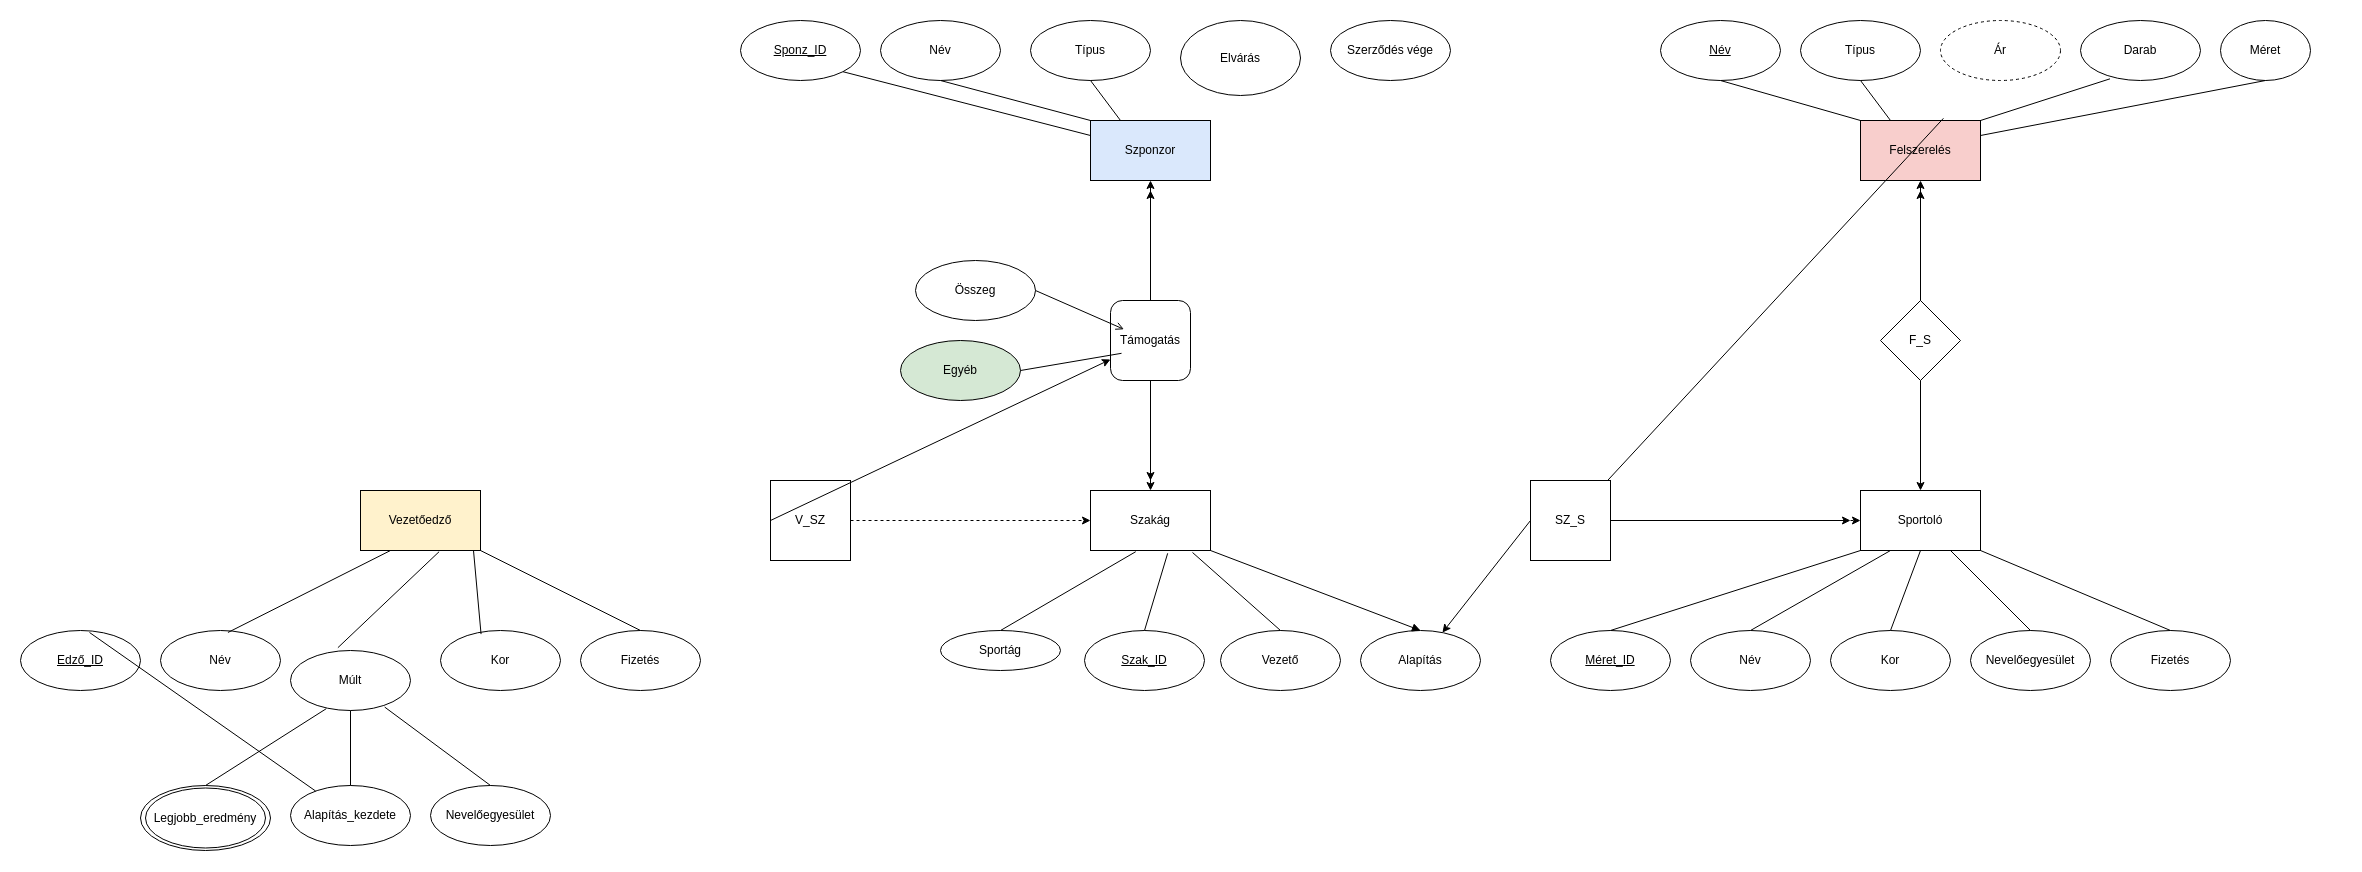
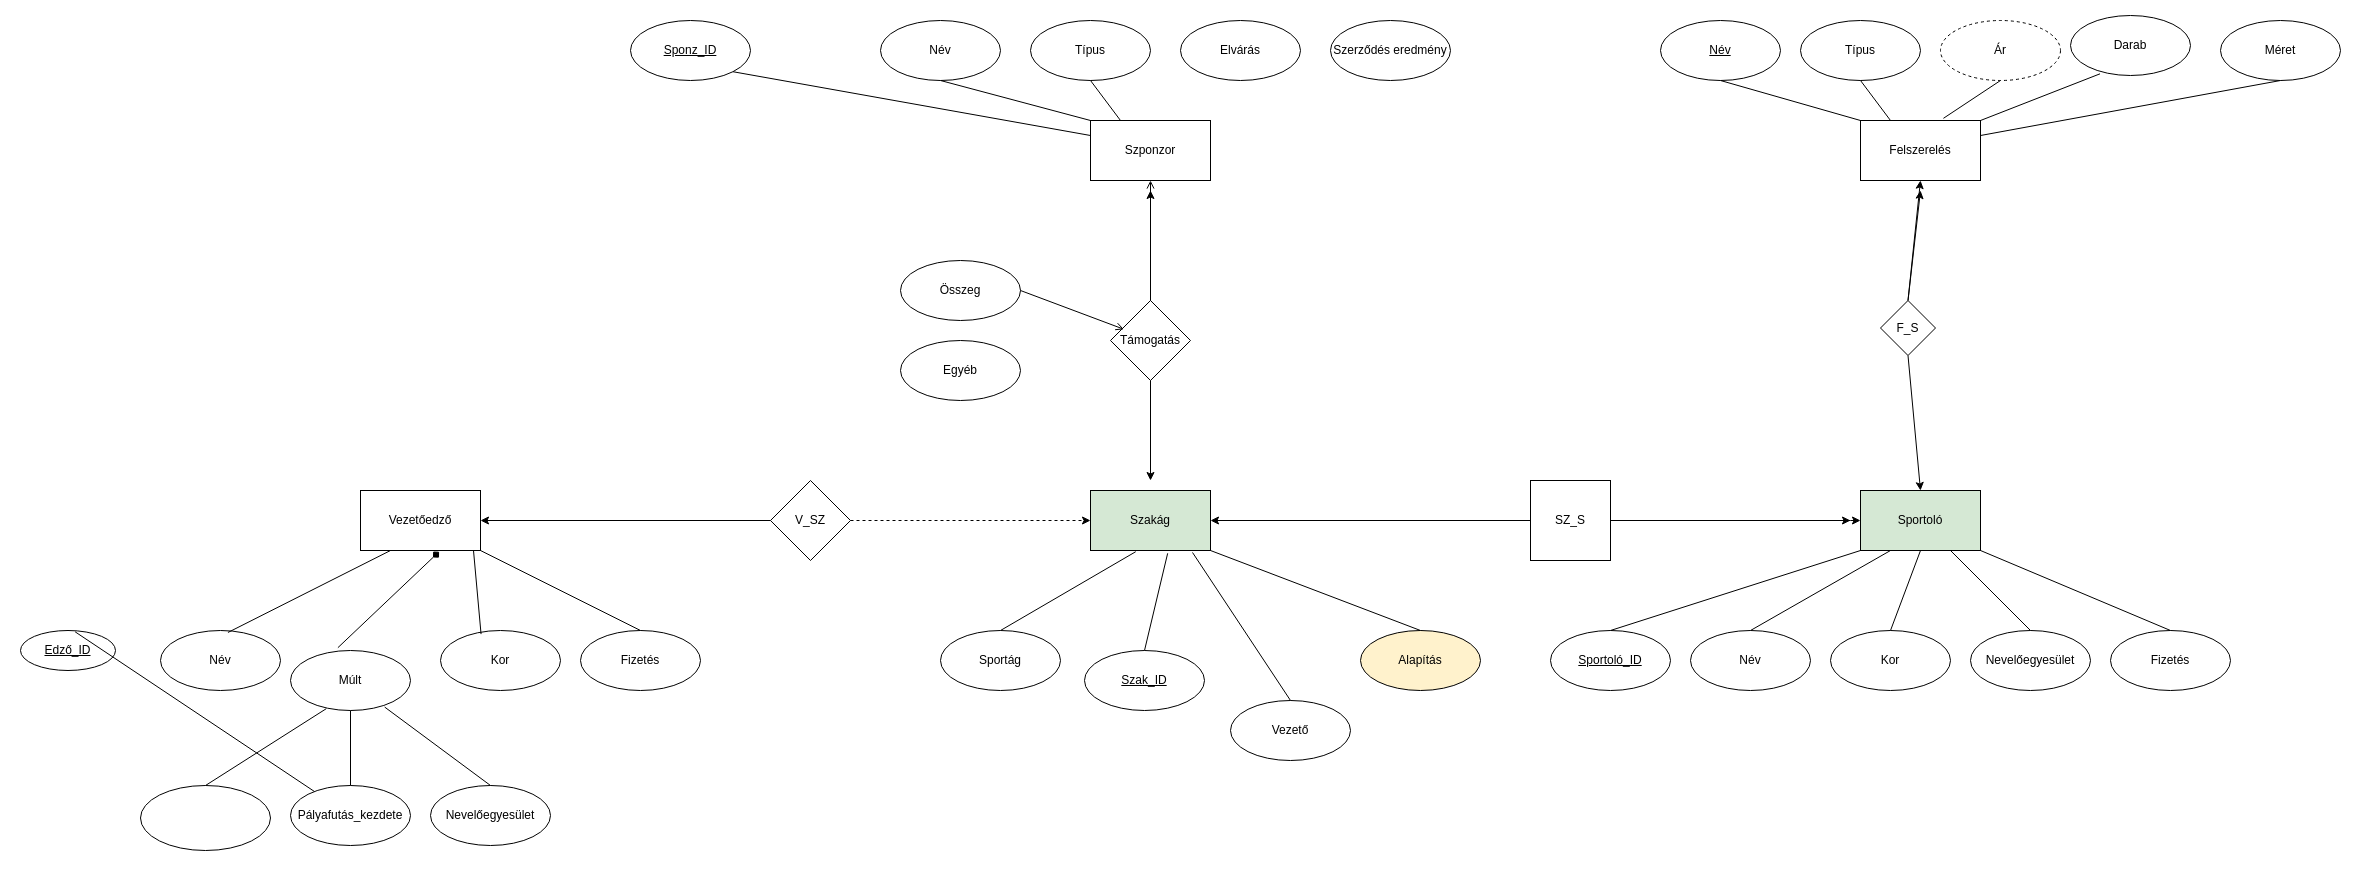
node "Sponz_ID": moved (801, 51) -> (691, 51)
node "Szerződés vége": label "Szerződés vége" -> "Szerződés eredmény"
node "Darab": moved (2141, 51) -> (2131, 46)
node "Méret": size 90x60 -> 120x60
node "Elvárás": size 120x75 -> 120x60
node "Szponzor": fillcolor #dae8fc -> #ffffff
node "Felszerelés": fillcolor #f8cecc -> #ffffff
edge "Támogatás" -> "Szponzor": arrowhead classic -> open
node "Összeg": moved (976, 291) -> (961, 291)
edge "Felszerelés" -- "SZ_S": now "Felszerelés" -- "Ár"
node "Támogatás": shape rounded rectangle -> diamond
node "F_S": size 80x80 -> 55x55
edge "Támogatás" -- "Egyéb": removed
node "Egyéb": fillcolor #d5e8d4 -> #ffffff
edge "V_SZ" -> "Támogatás": now "V_SZ" -> "Vezetőedző"
edge "Támogatás" -> "Szakág": removed
node "Vezetőedző": fillcolor #fff2cc -> #ffffff
node "V_SZ": shape rectangle -> diamond
node "Szakág": fillcolor #ffffff -> #d5e8d4
edge "SZ_S" -> "Sportoló": style dashed -> solid
node "Sportoló": fillcolor #ffffff -> #d5e8d4
edge "Vezetőedző" -- "Múlt": arrowhead none -> diamond
edge "SZ_S" -> "Alapítás": now "SZ_S" -> "Szakág"
edge "Szakág" -> "Alapítás": arrowhead block -> none
node "Sportág": size 120x40 -> 120x60
node "Edző_ID": size 120x60 -> 95x40
node "Szak_ID": moved (1145, 661) -> (1145, 681)
node "Vezető": moved (1281, 661) -> (1291, 731)
node "Alapítás": fillcolor #ffffff -> #fff2cc
node "Méret_ID": label "Méret_ID" -> "Sportoló_ID"
node "Alapítás_kezdete": label "Alapítás_kezdete" -> "Pályafutás_kezdete"
node "Legjobb_eredmény": removed
